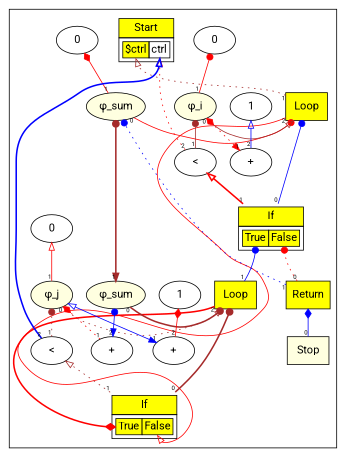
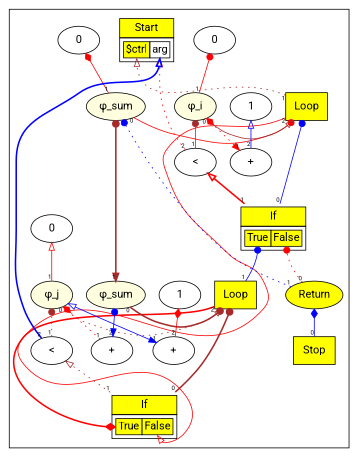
node "Start": text "ctrl" -> "arg"
node "Return": shape box -> ellipse
node "Stop": fillcolor lightyellow -> yellow
